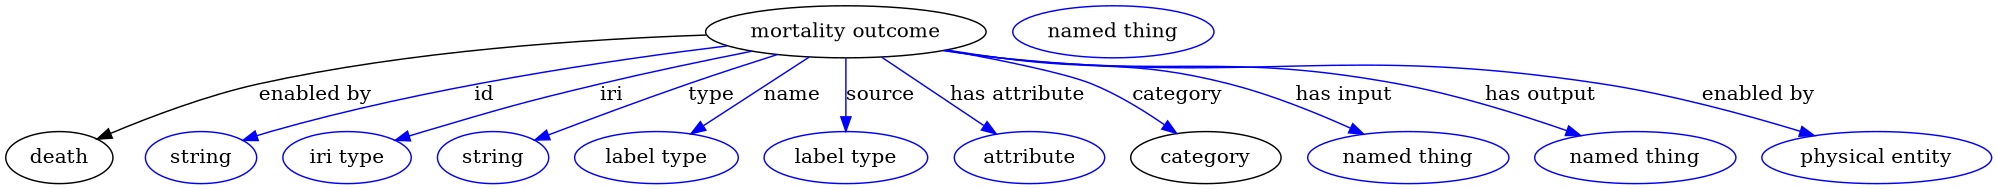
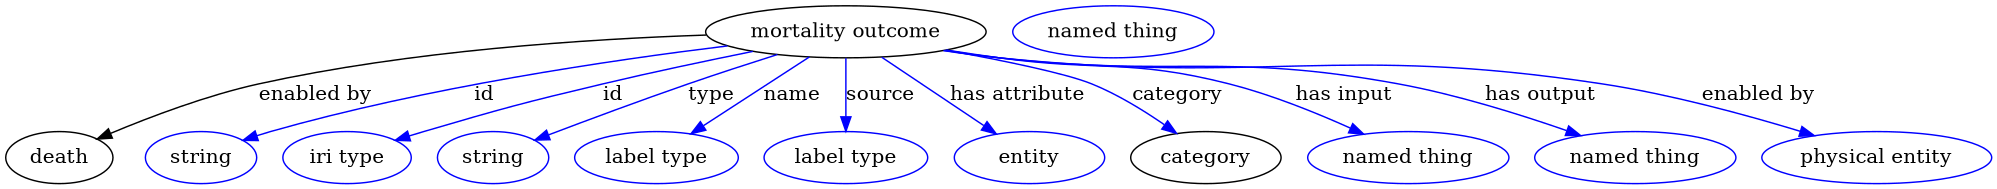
edge "mortality outcome" -> "iri type": label "iri" -> "id"
node "attribute": label "attribute" -> "entity"
